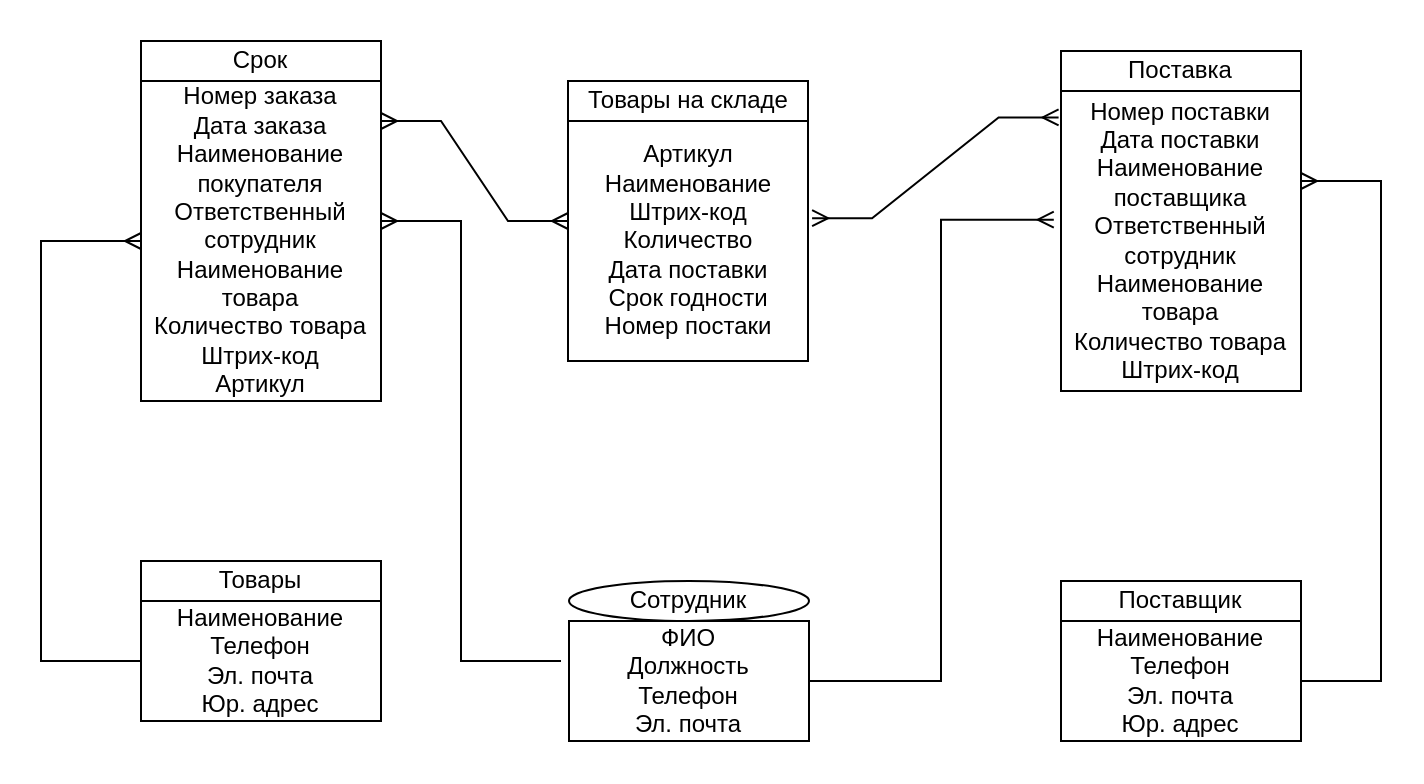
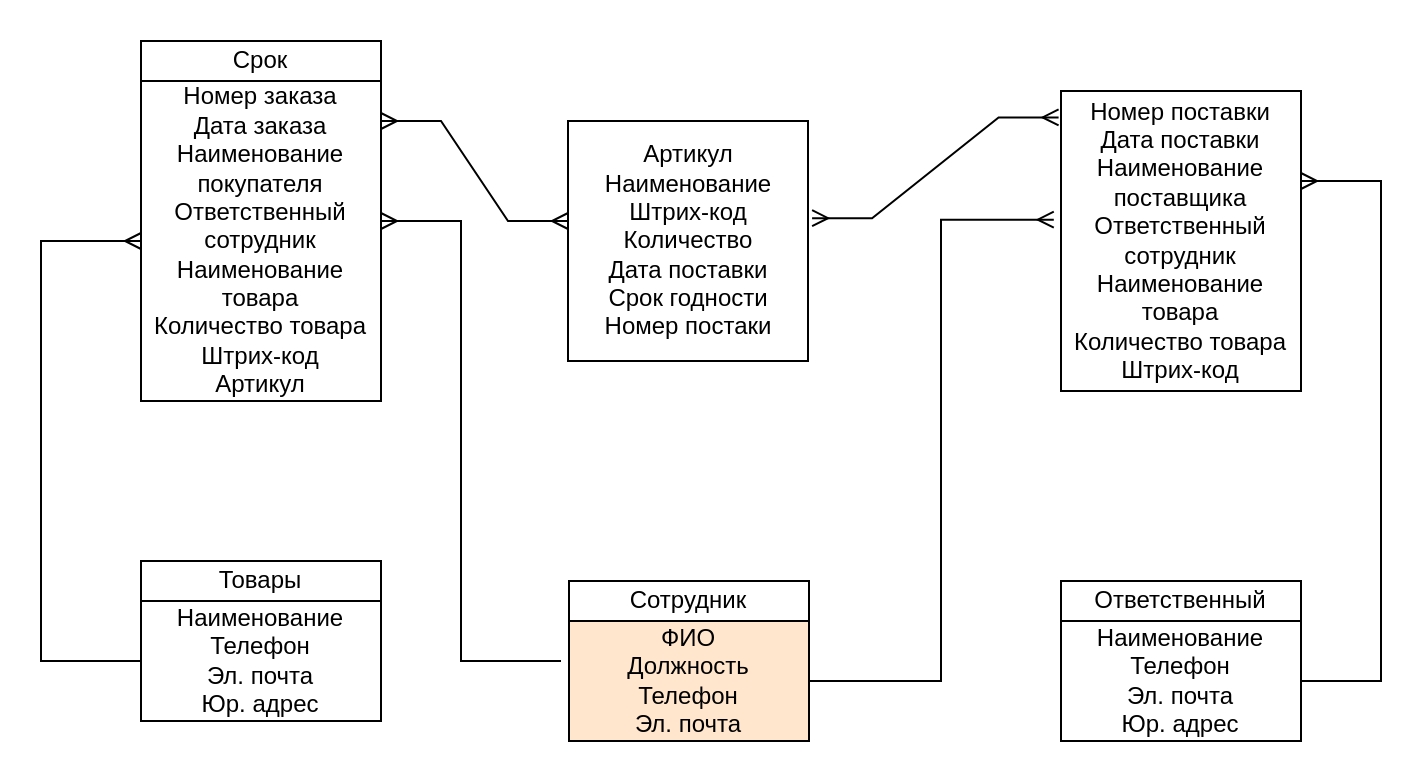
node "Поставка": removed
node "Товары на складе": removed
node "Сотрудник": shape ellipse -> rectangle
node "Поставщик": label "Поставщик" -> "Ответственный"
node "ФИО Должность Телефон Эл. почта": fillcolor #ffffff -> #ffe6cc
